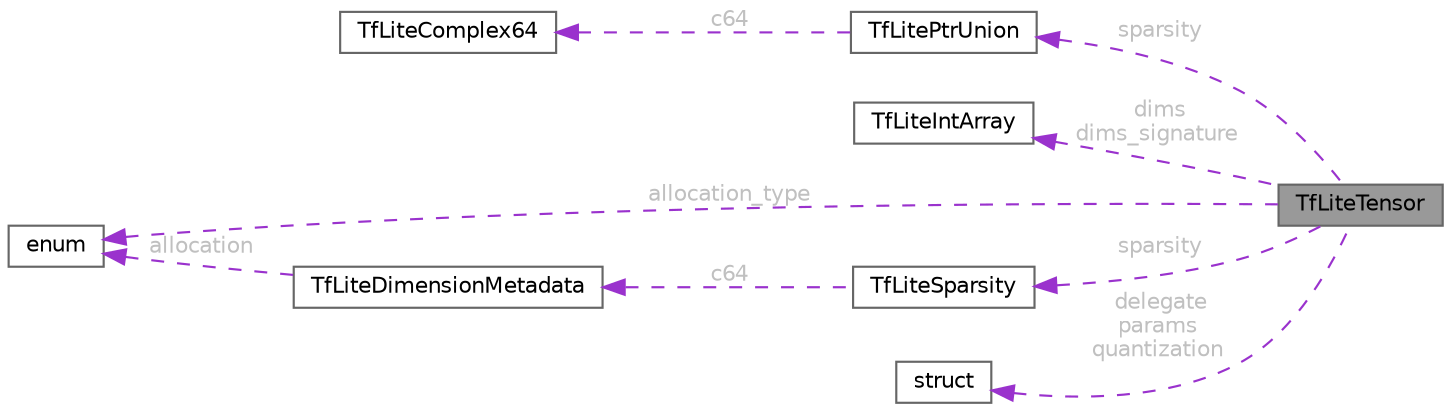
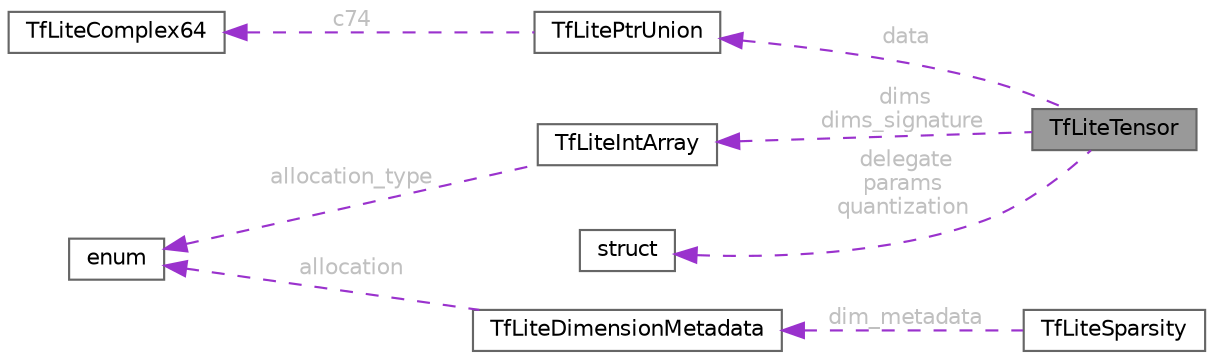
edge "TfLitePtrUnion" -> "TfLiteComplex64": label " c64" -> " c74"
edge "TfLiteTensor" -> "TfLitePtrUnion": label " sparsity" -> " data"
edge "TfLiteTensor" -> "enum": now "TfLiteIntArray" -> "enum"
edge "TfLiteTensor" -> "TfLiteSparsity": removed, label "sparsity"
edge "TfLiteSparsity" -> "TfLiteDimensionMetadata": label " c64" -> " dim_metadata"
